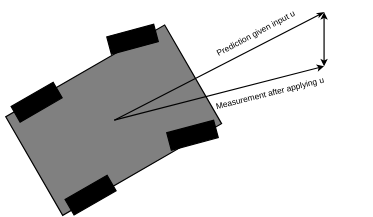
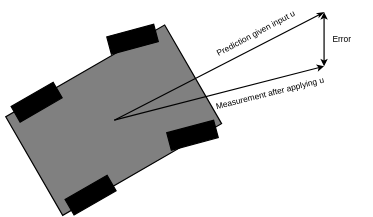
node "Error": added
